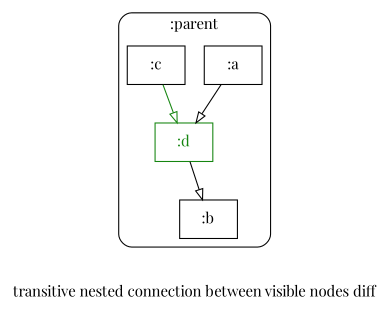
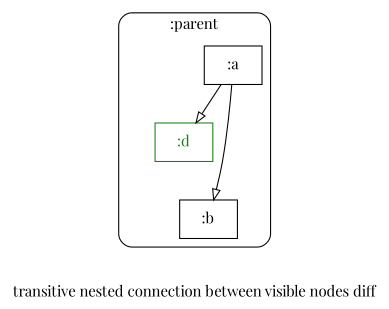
node ":c": removed
edge ":d" -> ":b": now ":a" -> ":b"
